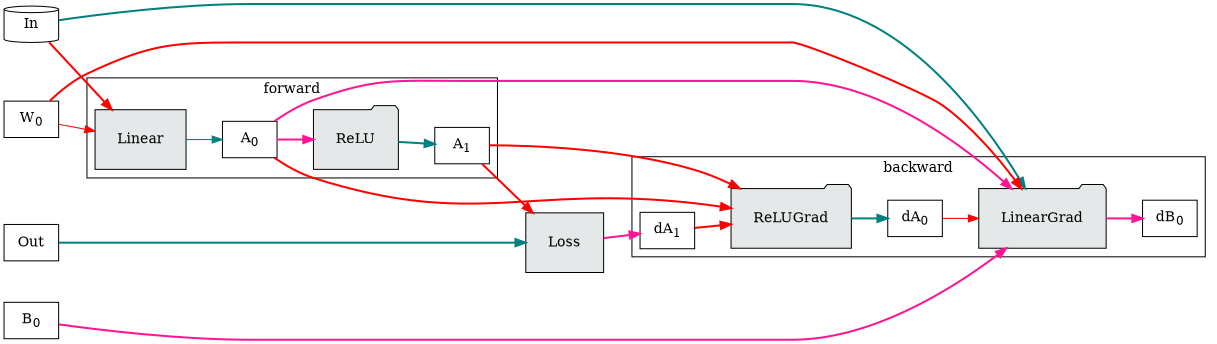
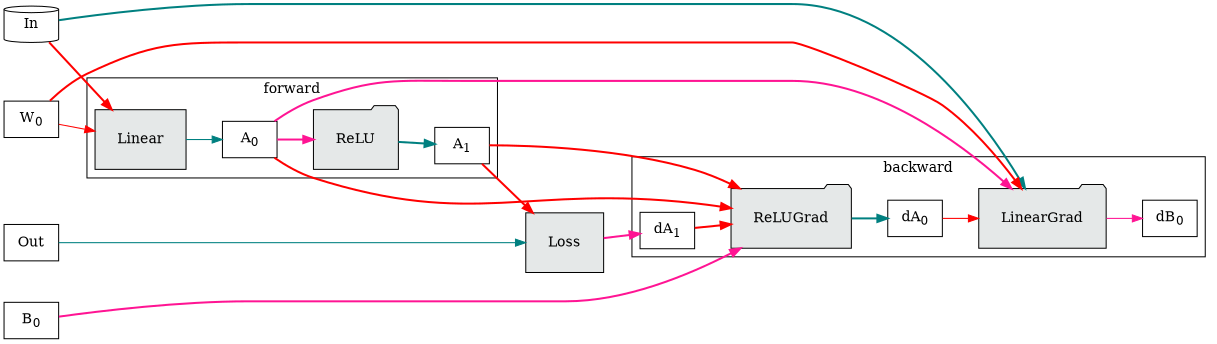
edge "LinearGrad" -> "dB": style bold -> solid
edge "Out" -> "Loss": style bold -> solid
edge "B" -> "LinearGrad": now "B" -> "ReLUGrad"
